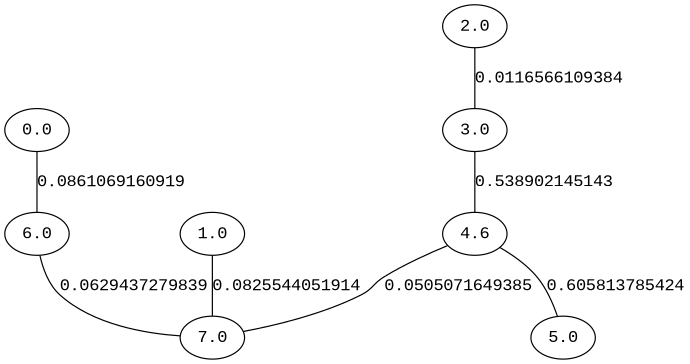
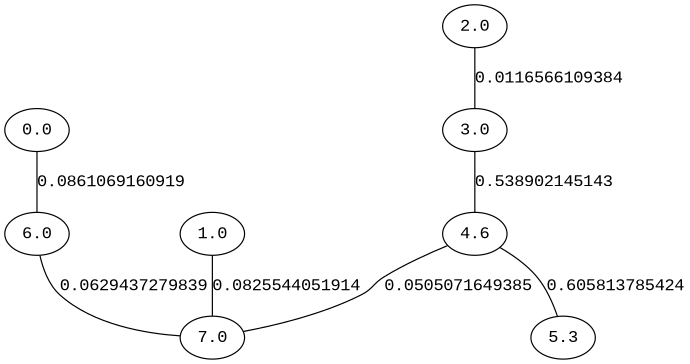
node "5.0": label "5.0" -> "5.3"
